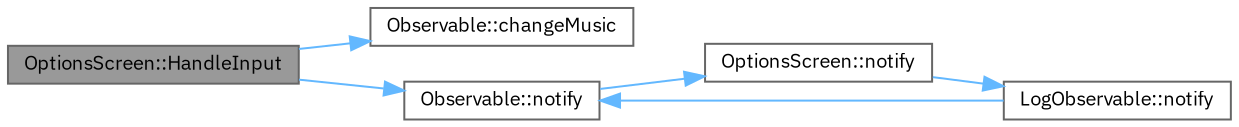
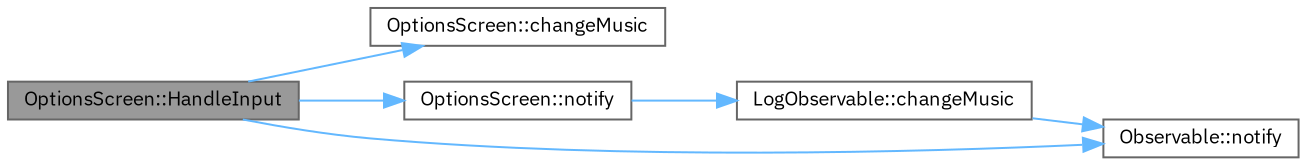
node "Observable::changeMusic": label "Observable::changeMusic" -> "OptionsScreen::changeMusic"
edge "Observable::notify" -> "OptionsScreen::notify": now "OptionsScreen::HandleInput" -> "OptionsScreen::notify"
node "LogObservable::notify": label "LogObservable::notify" -> "LogObservable::changeMusic"
